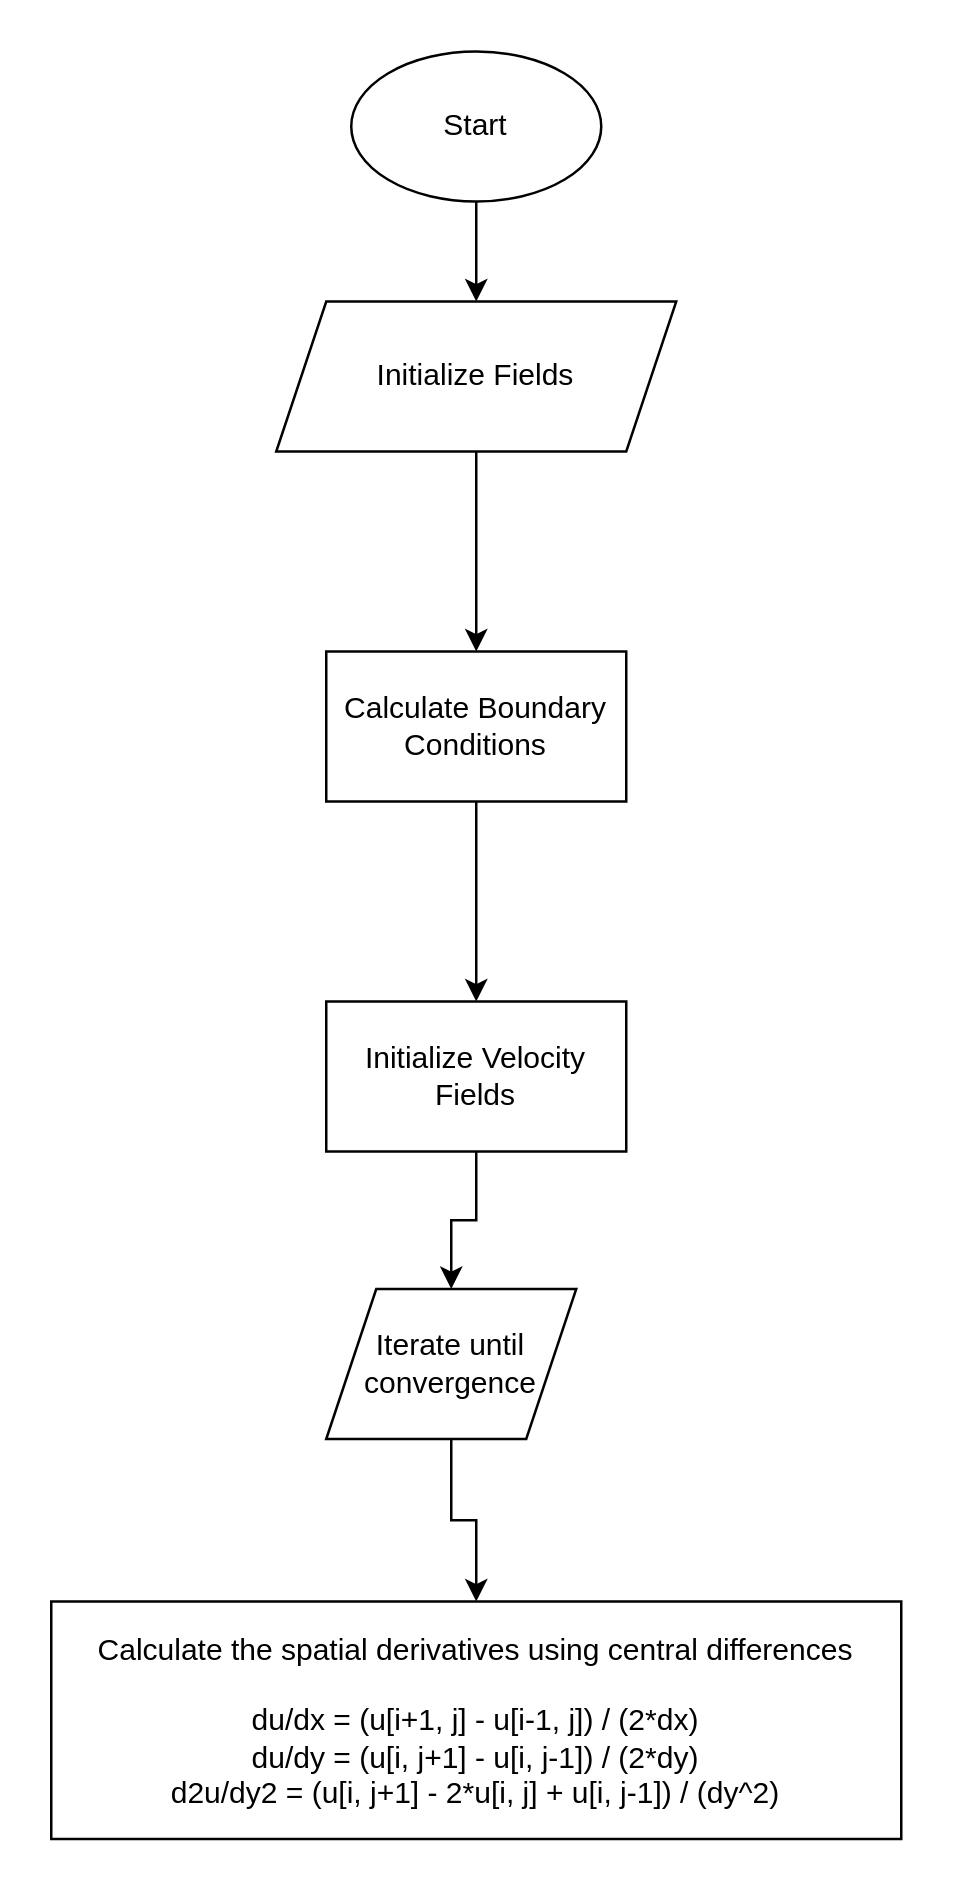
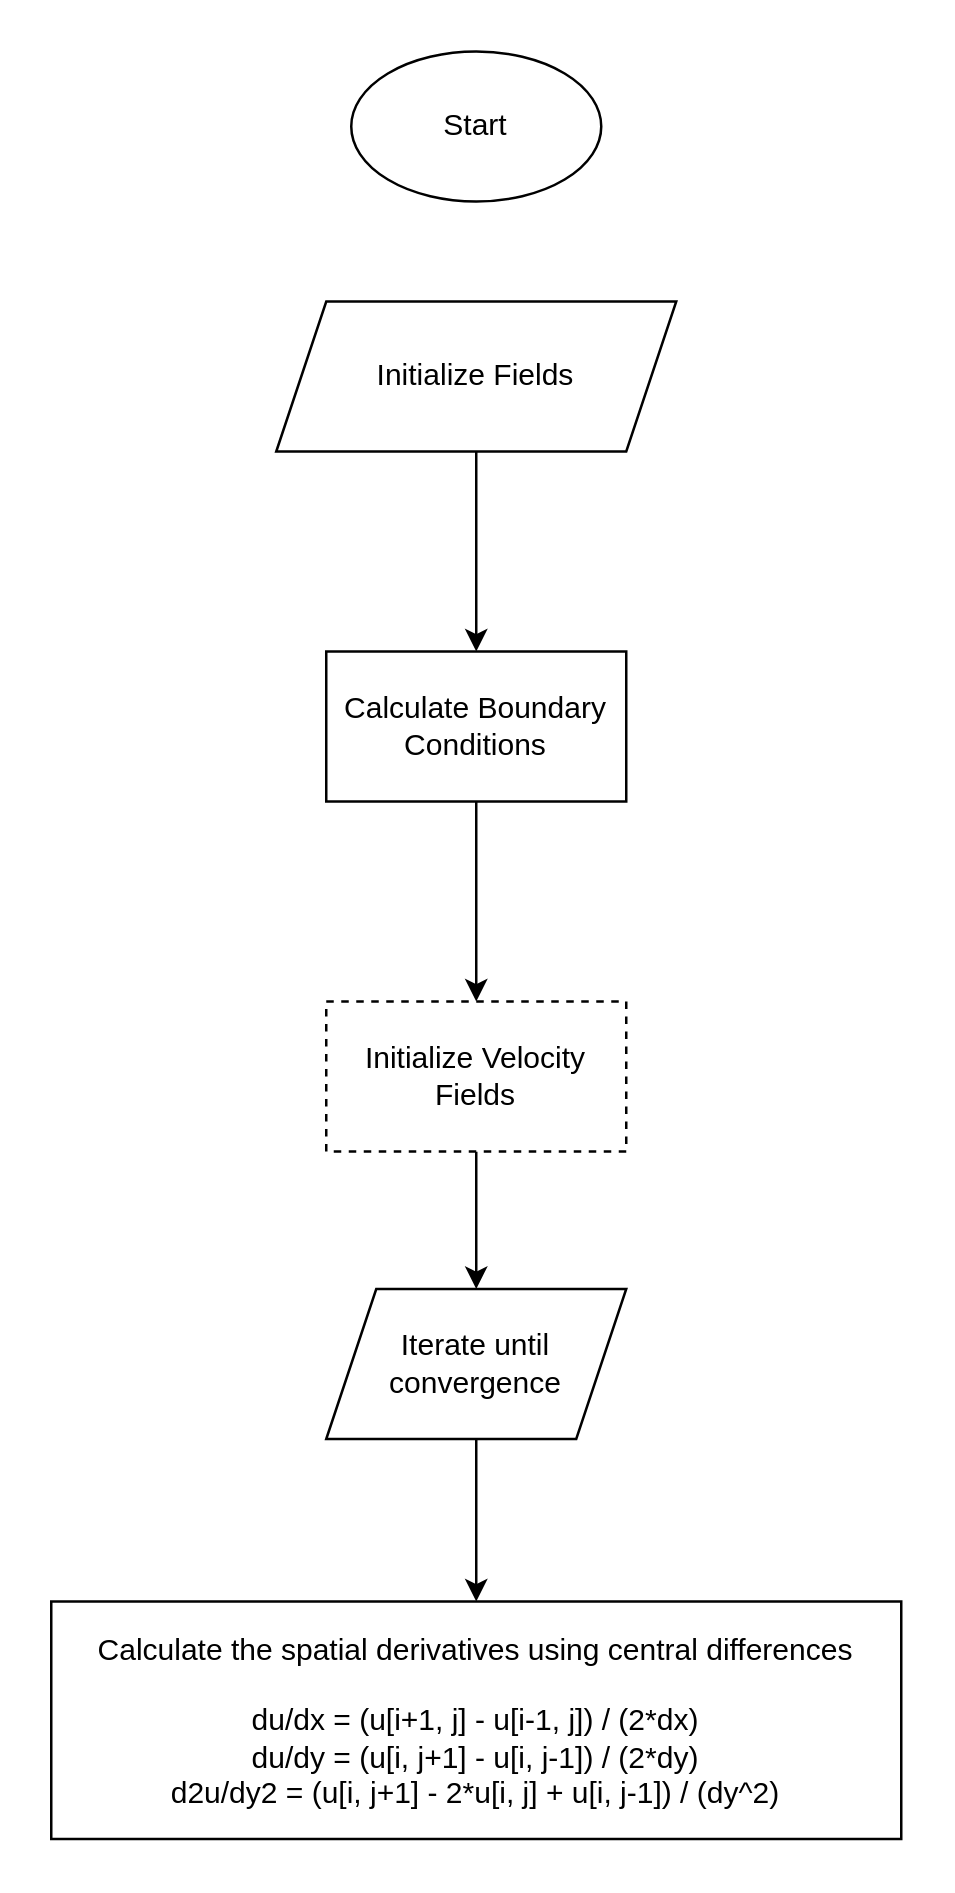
edge "Start" -> "Initialize Fields": removed
node "Initialize Velocity Fields": style solid -> dashed
node "Iterate until convergence": size 250x150 -> 300x150
